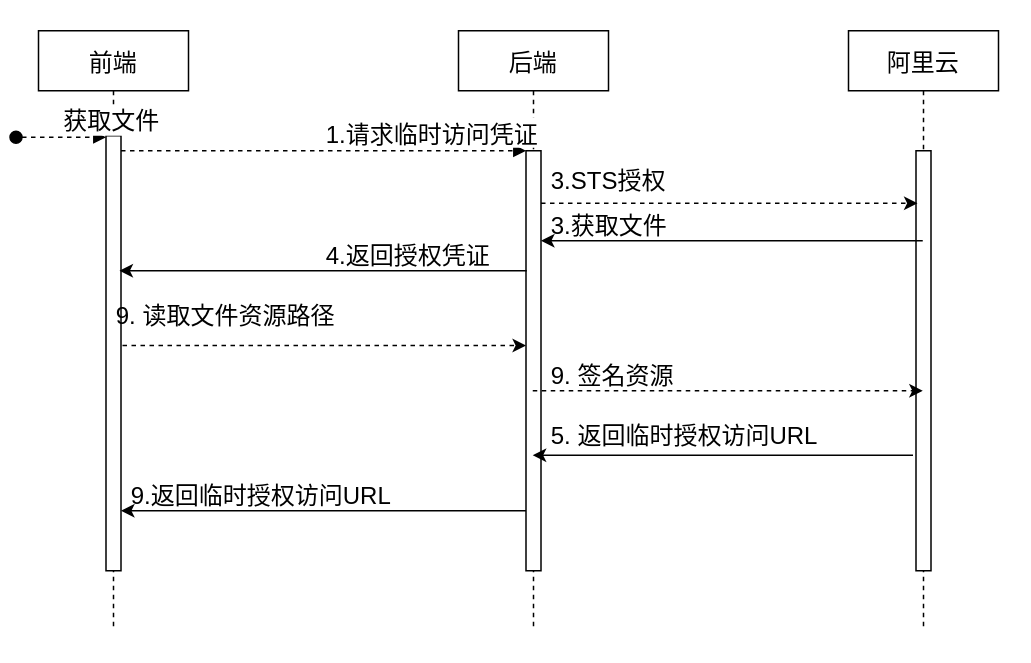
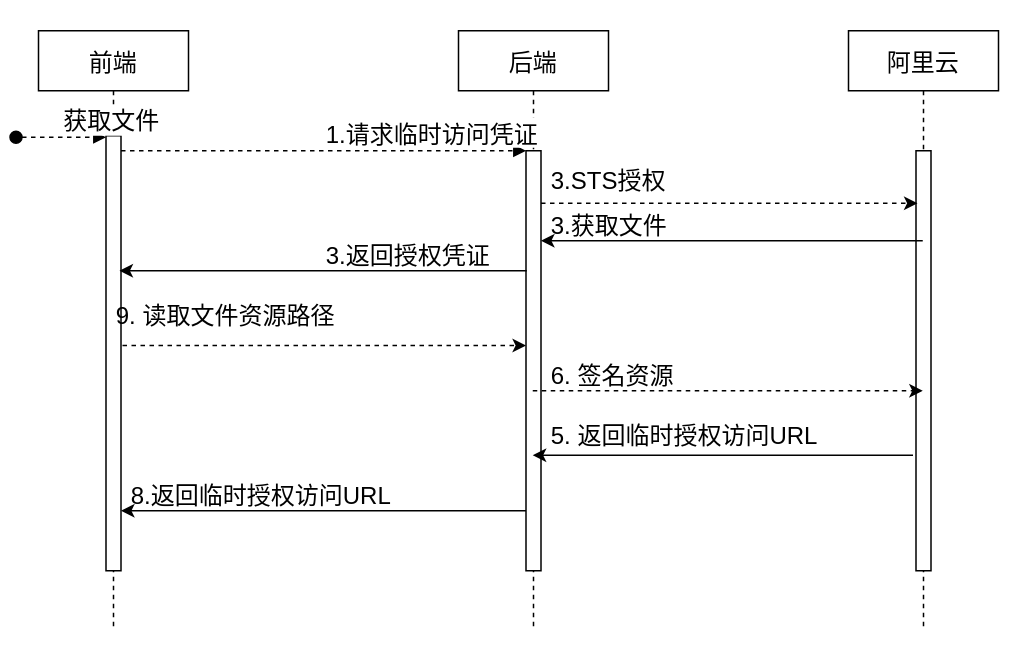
node "4.返回授权凭证": label "4.返回授权凭证" -> "3.返回授权凭证"
node "9. 签名资源": label "9. 签名资源" -> "6. 签名资源"
node "9.返回临时授权访问URL": label "9.返回临时授权访问URL" -> "8.返回临时授权访问URL"
